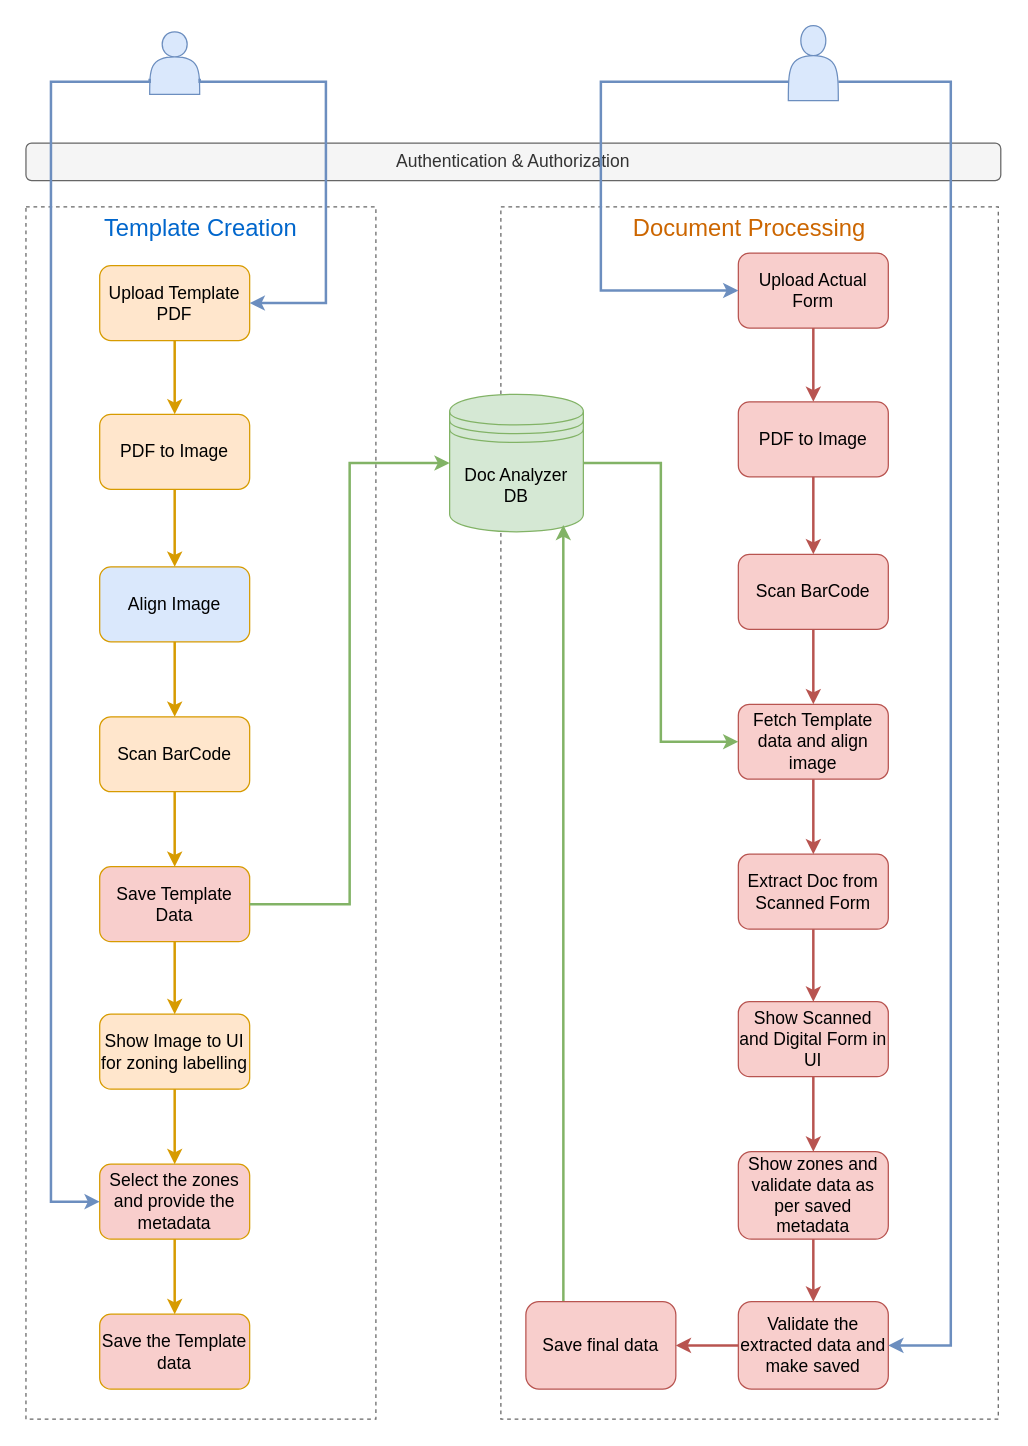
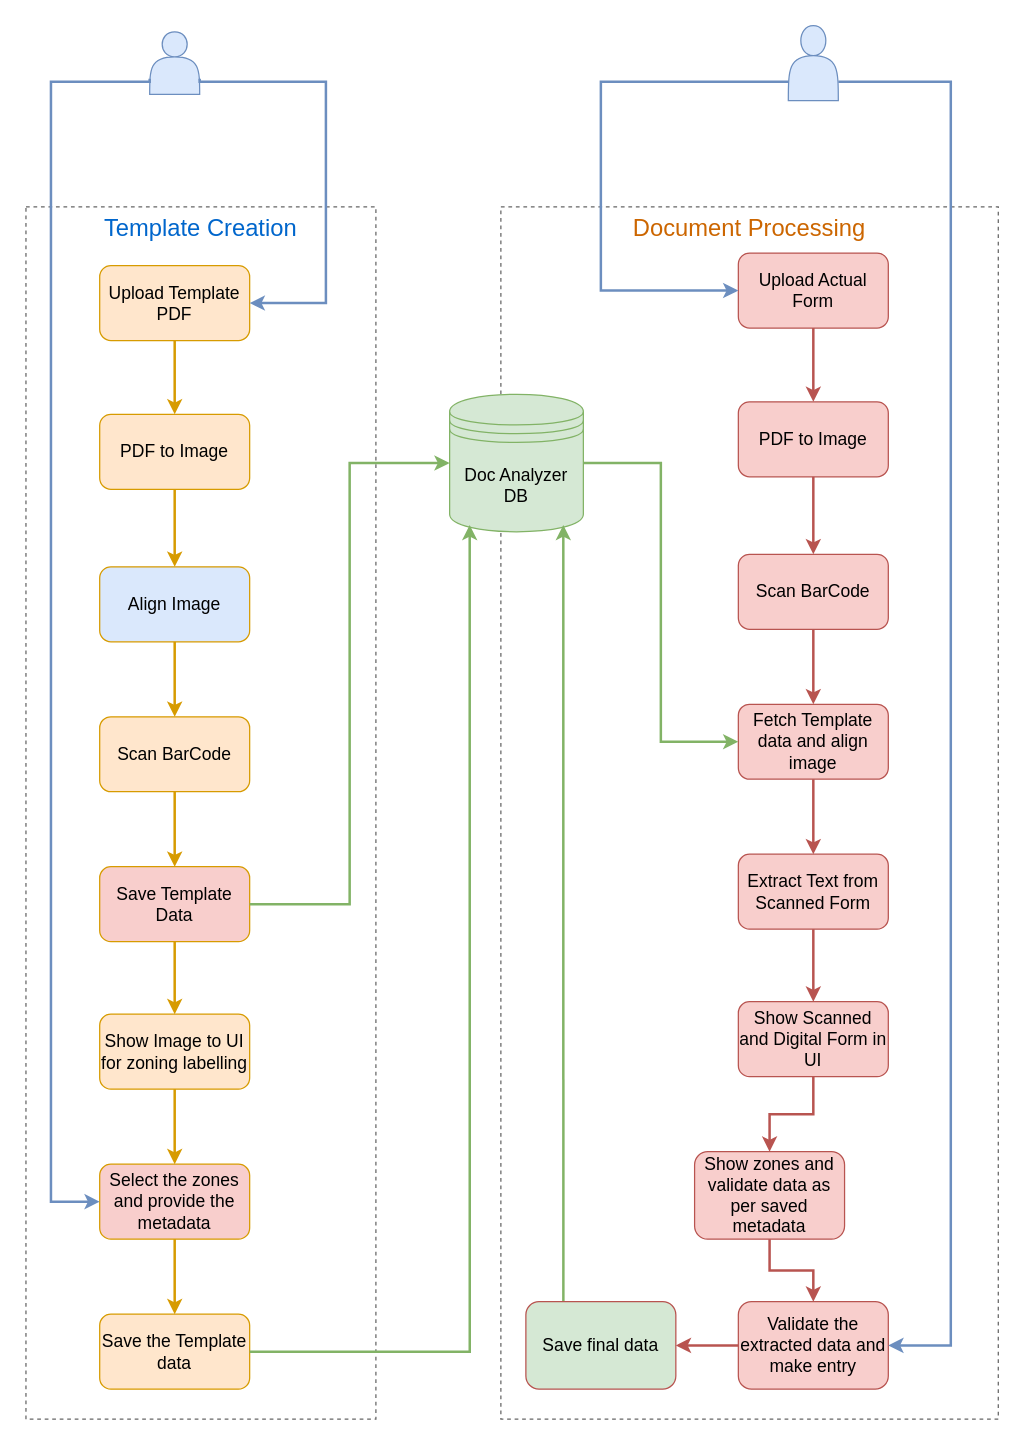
node "Authentication & Authorization": removed
node "Extract Doc from Scanned Form": label "Extract Doc from Scanned Form" -> "Extract Text from Scanned Form"
edge "Save the Template data" -> "Doc Analyzer DB": added
node "Show zones and validate data as per saved metadata": moved (813, 1196) -> (769, 1196)
node "Save final data": fillcolor #f8cecc -> #d5e8d4
node "Validate the extracted data and make saved": label "Validate the extracted data and make saved" -> "Validate the extracted data and make entry"
node "Save the Template data": fillcolor #f8cecc -> #ffe6cc
